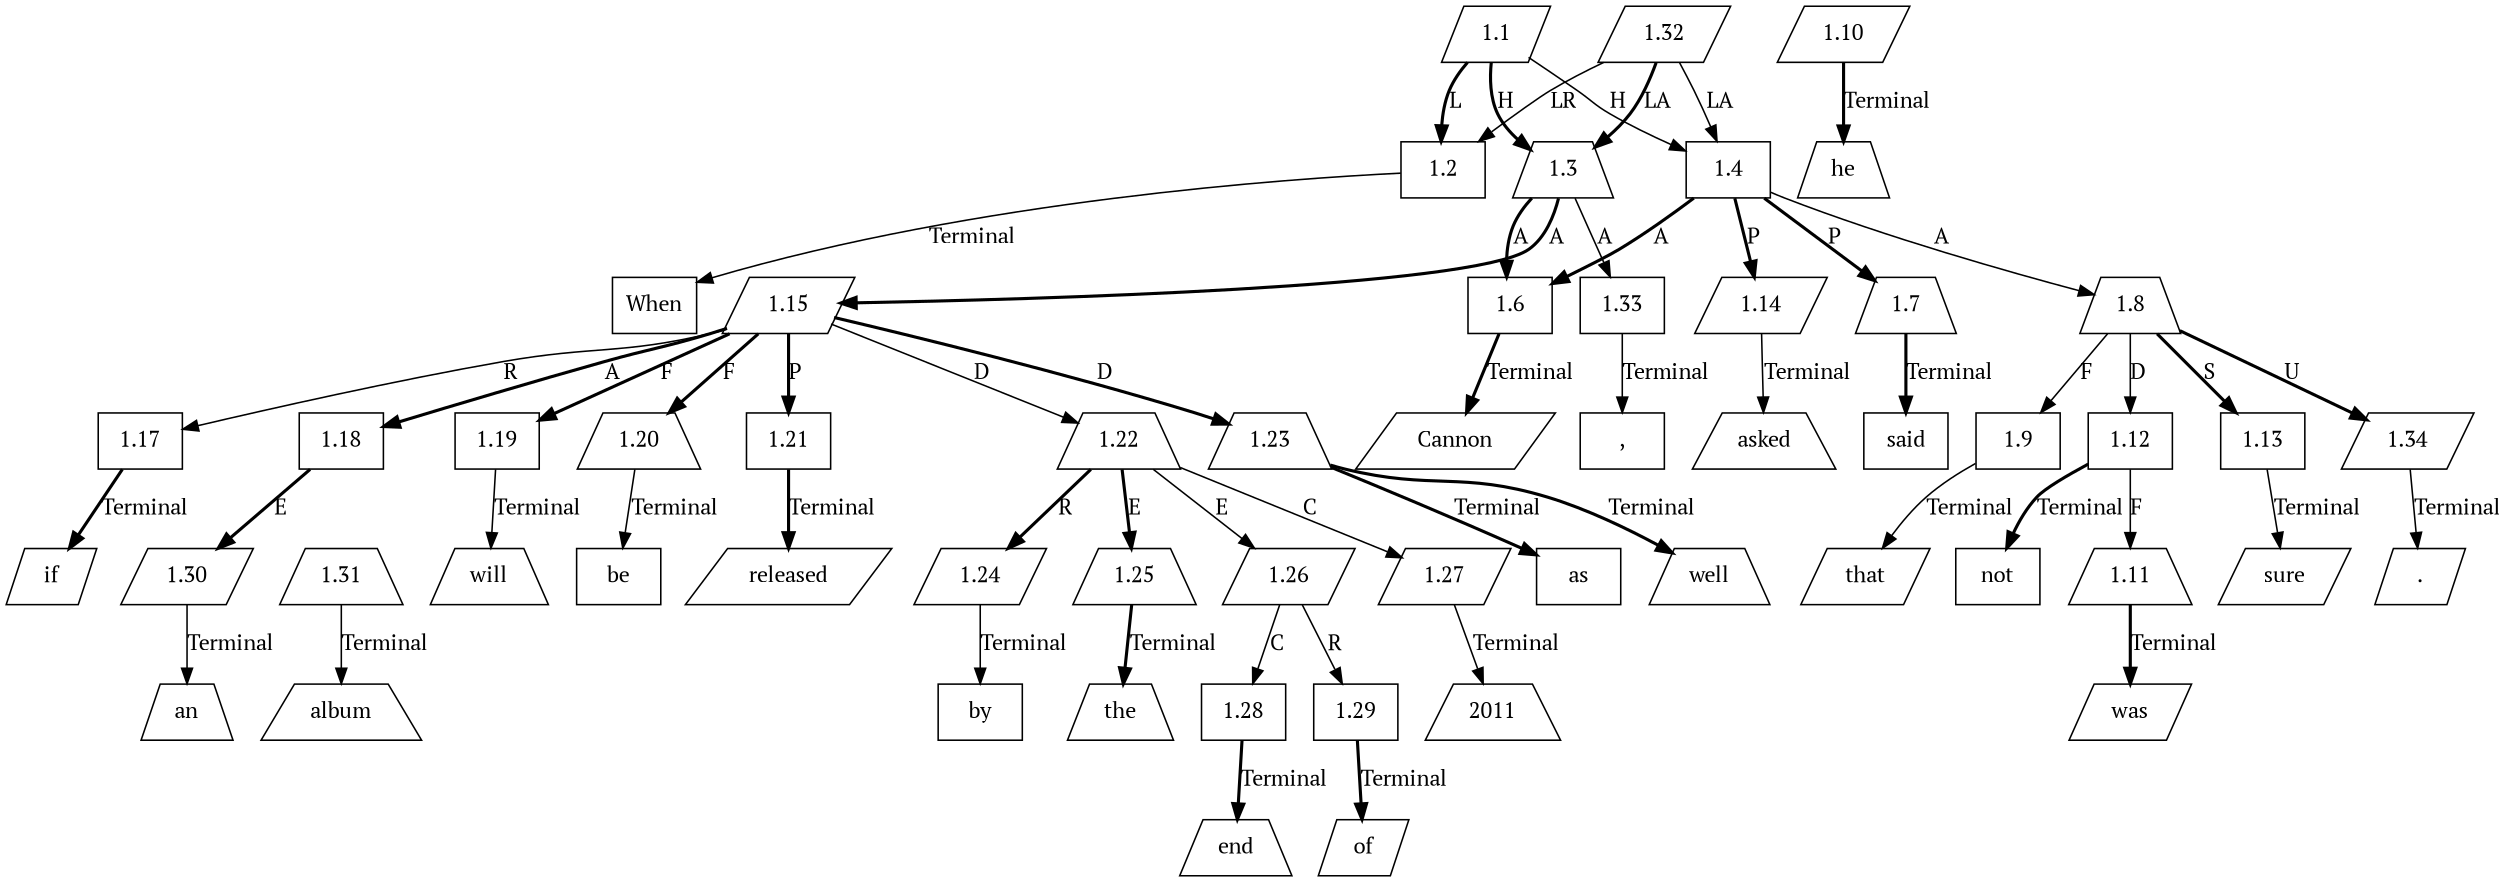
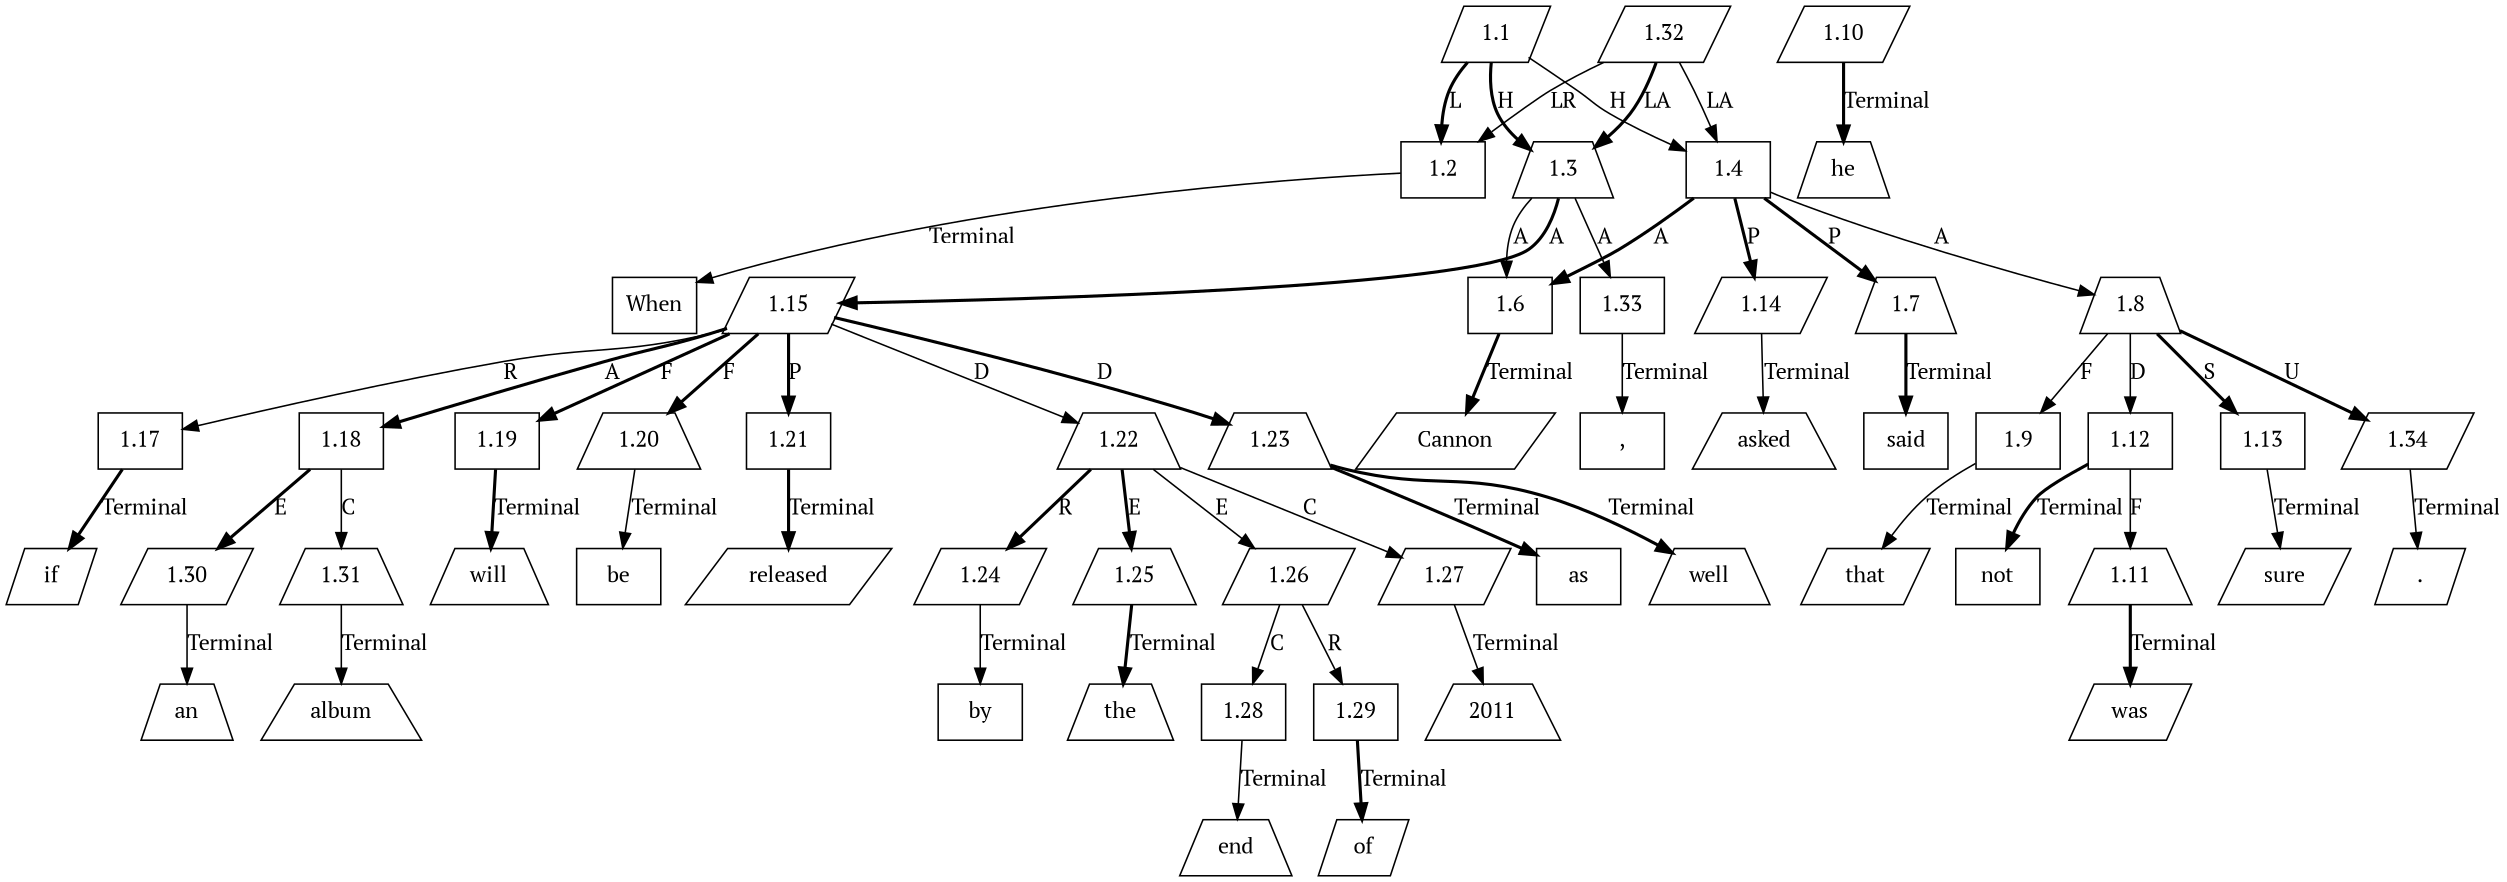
edge "1.3" -> "1.6": style bold -> solid
edge "1.18" -> "1.31": added, label "C"
edge "1.19" -> "will": style solid -> bold
edge "1.28" -> "end": style bold -> solid
